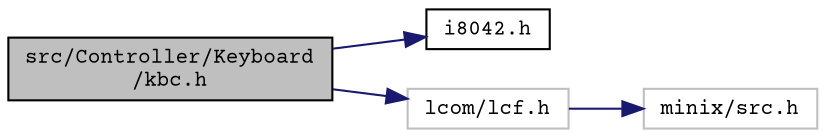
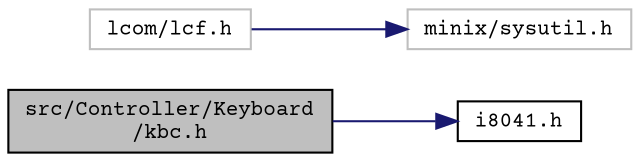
node "i8042.h": label "i8042.h" -> "i8041.h"
edge "src/Controller/Keyboard /kbc.h" -> "lcom/lcf.h": removed
node "minix/src.h": label "minix/src.h" -> "minix/sysutil.h"
